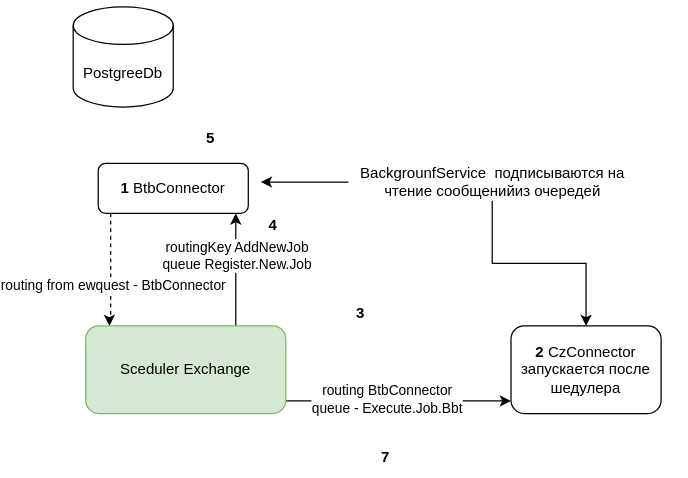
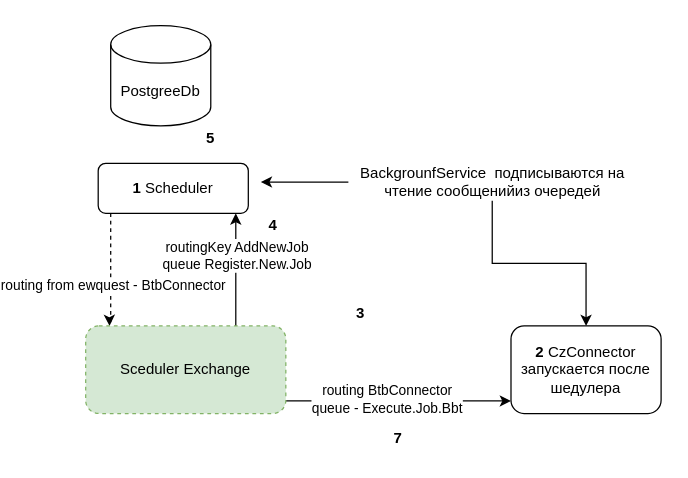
node "PostgreeDb": moved (123, 57) -> (161, 76)
node "1 BtbConnector": label "1 BtbConnector" -> "1 Scheduler"
node "Sceduler Exchange": style solid -> dashed
node "7": moved (386, 457) -> (398, 438)
